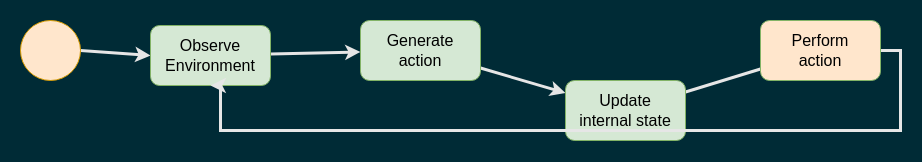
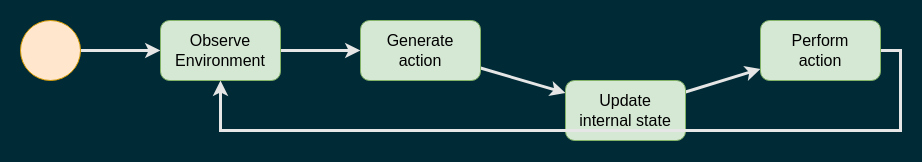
node "Perform action": fillcolor #ffe6cc -> #d5e8d4
node "Observe Environment": moved (211, 56) -> (221, 51)
edge "Perform action" -- "Update internal state": arrowhead none -> classic
